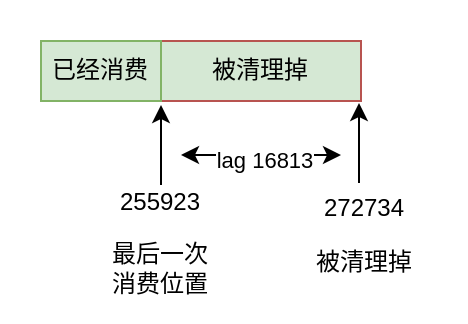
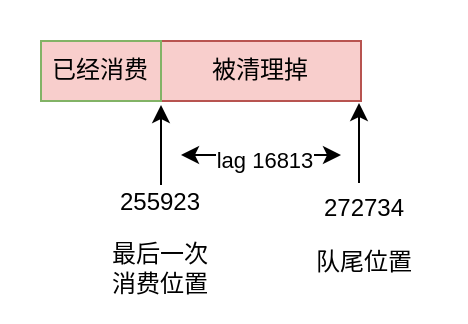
node "已经消费": fillcolor #d5e8d4 -> #f8cecc
node "被清理掉": fillcolor #d5e8d4 -> #f8cecc
node "272734 被清理掉": label "272734 被清理掉" -> "272734 队尾位置"
